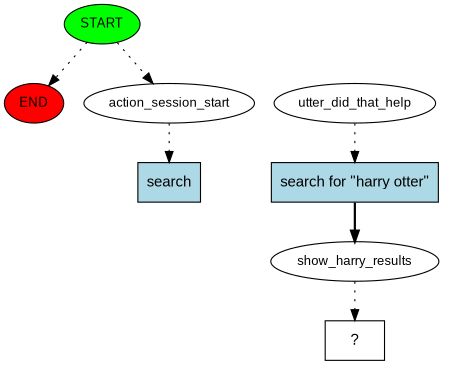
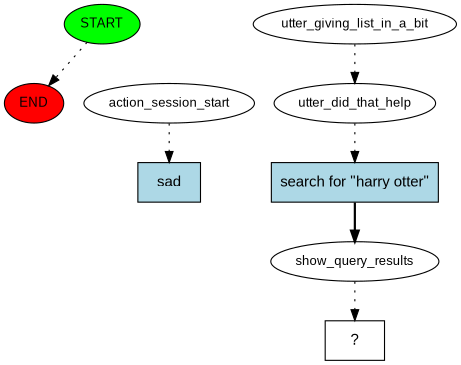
node "utter_giving_list_in_a_bit": added
edge "START" -> "action_session_start": removed
node "search": label "search" -> "sad"
node "show_harry_results": label "show_harry_results" -> "show_query_results"
